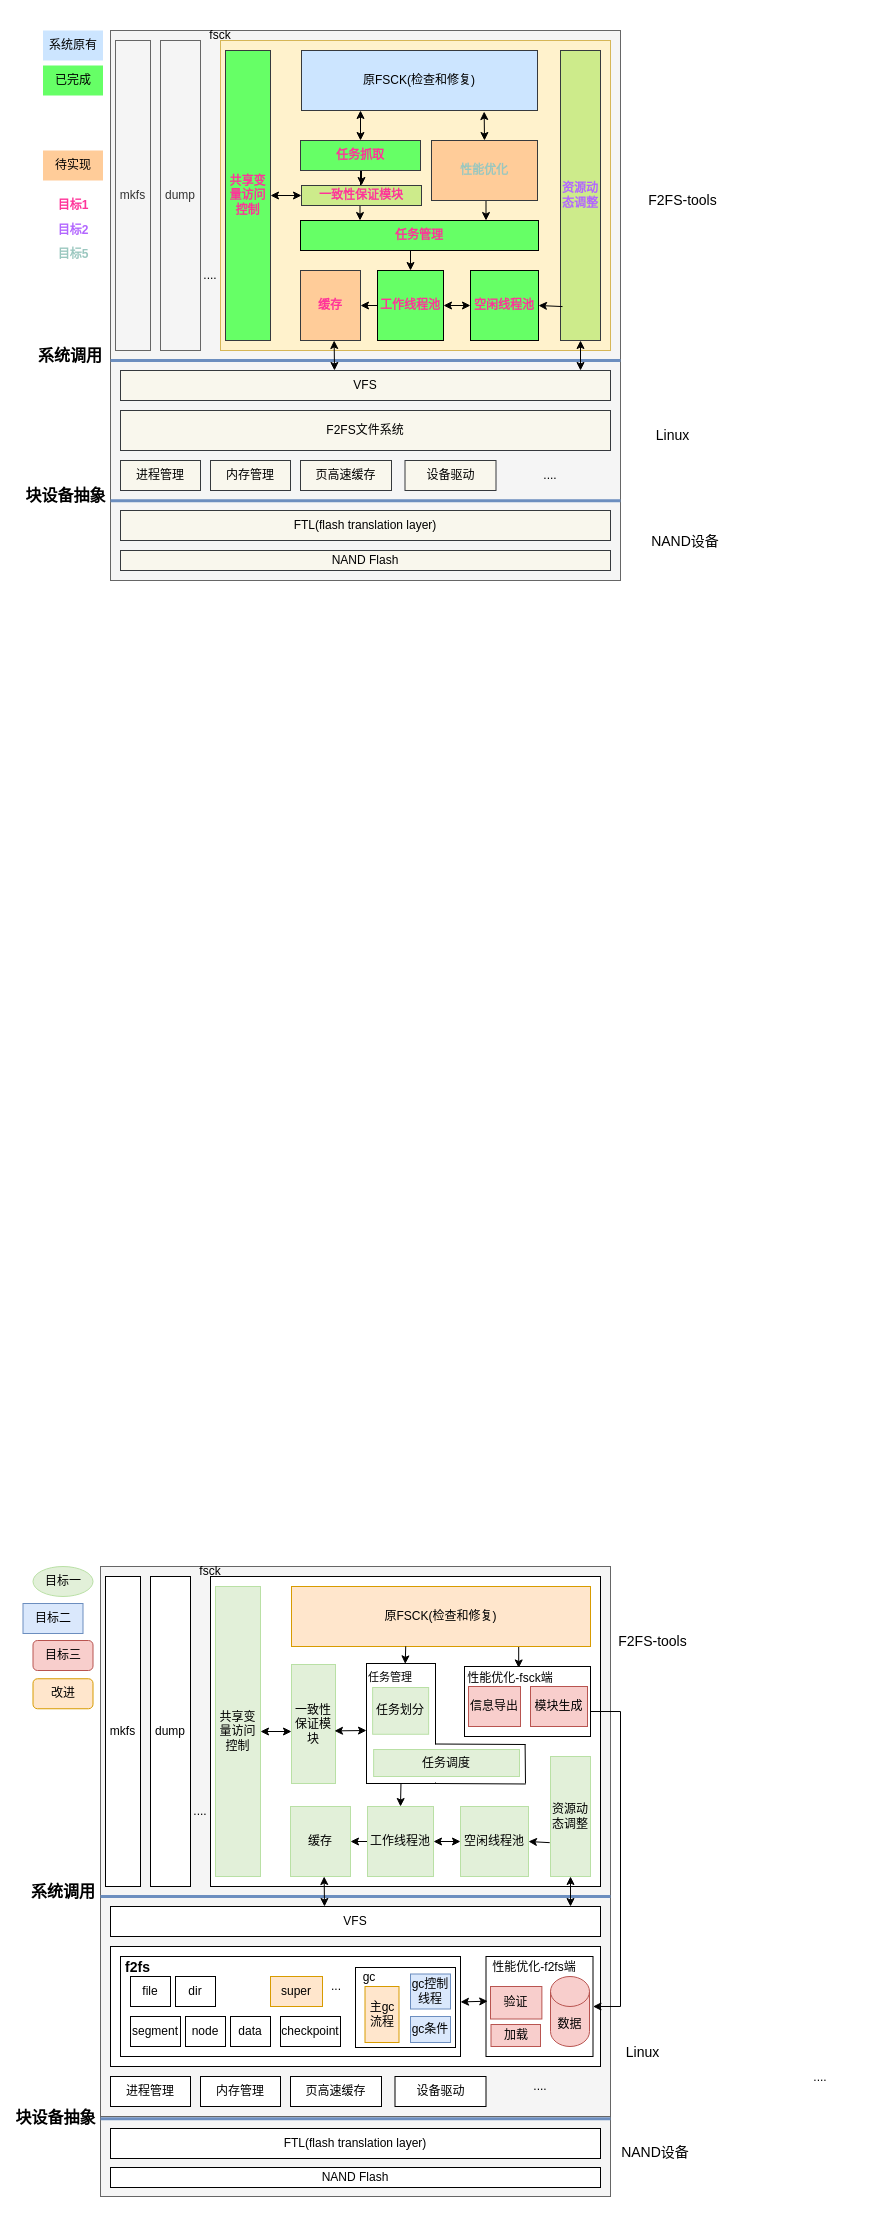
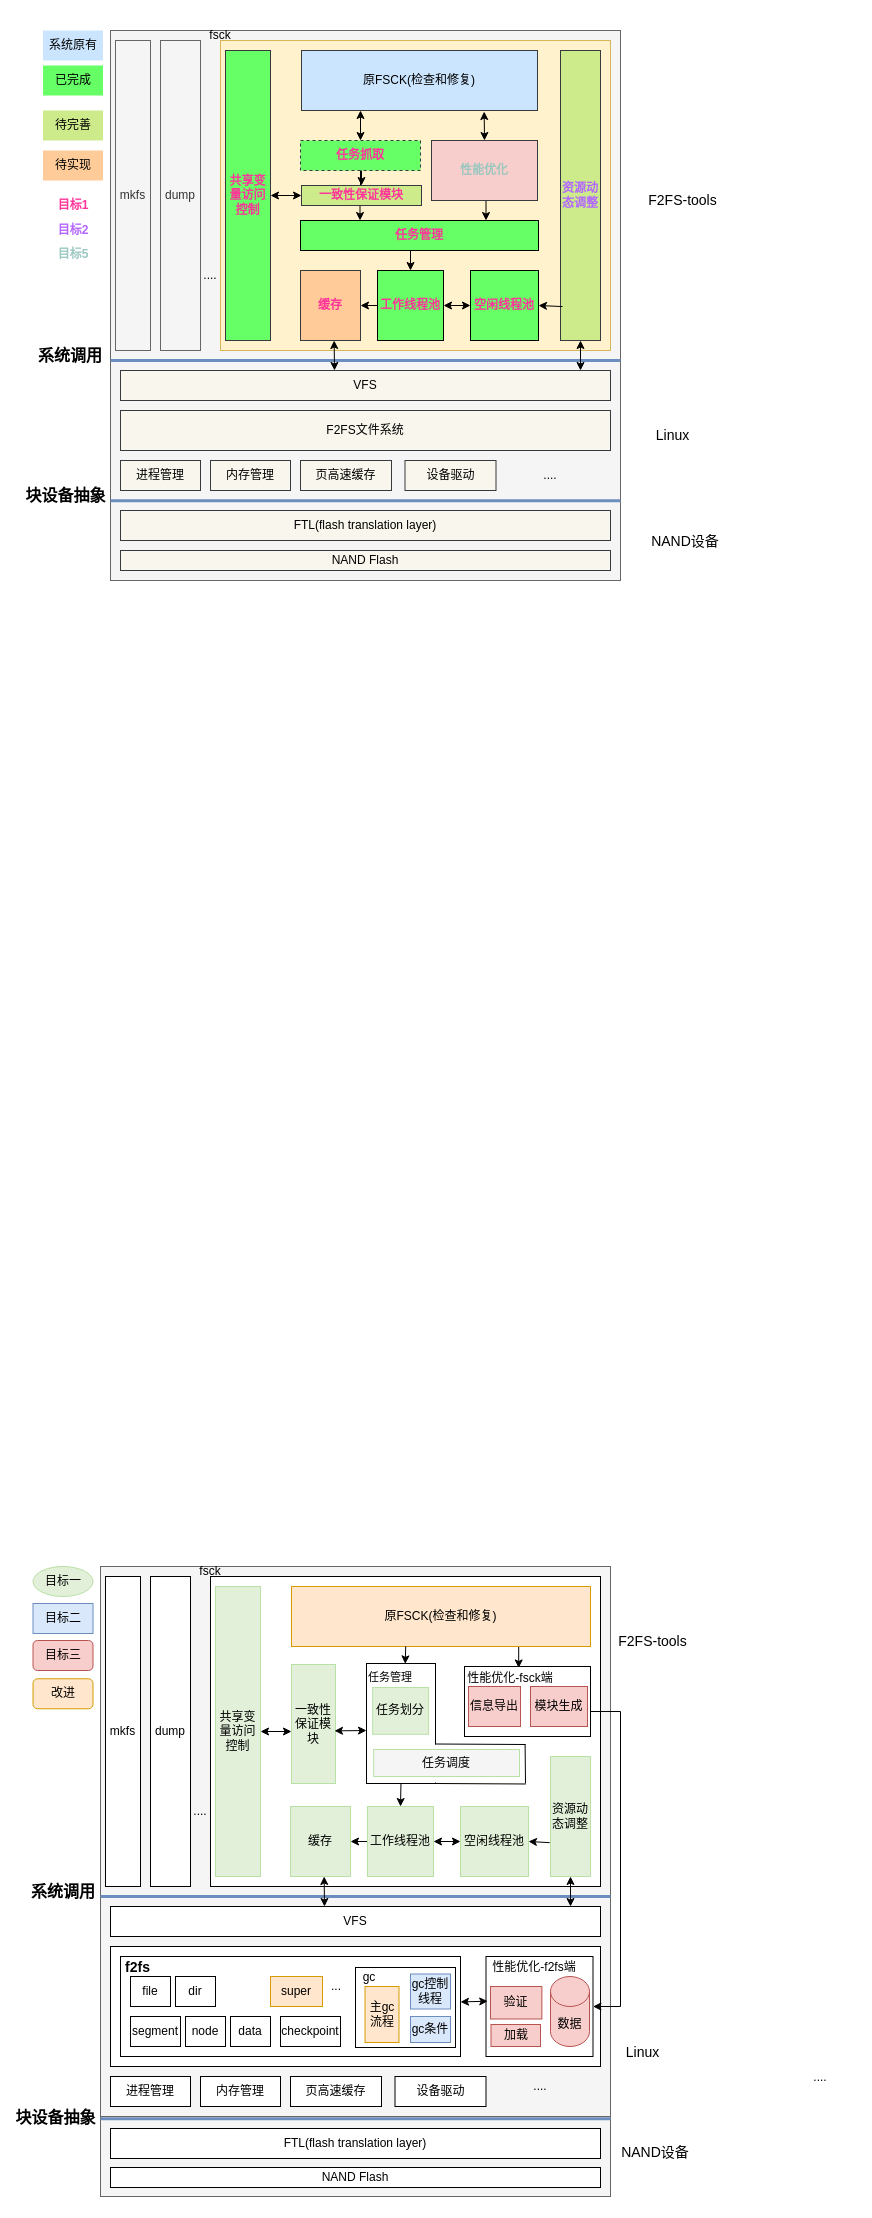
node "待完善": added
node "任务抓取": style solid -> dashed
node "性能优化": fillcolor #ffcc99 -> #f8cecc
node "目标二": moved (53, 1619) -> (63, 1619)
node "任务调度": fillcolor #e2f0d9 -> #f5f5f5
